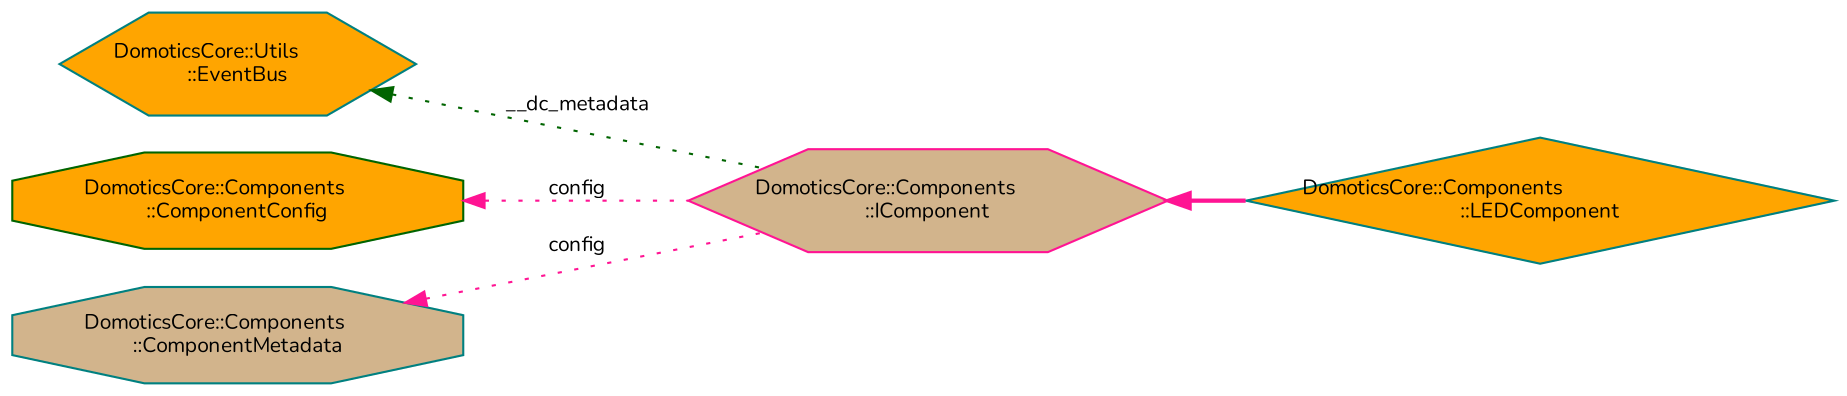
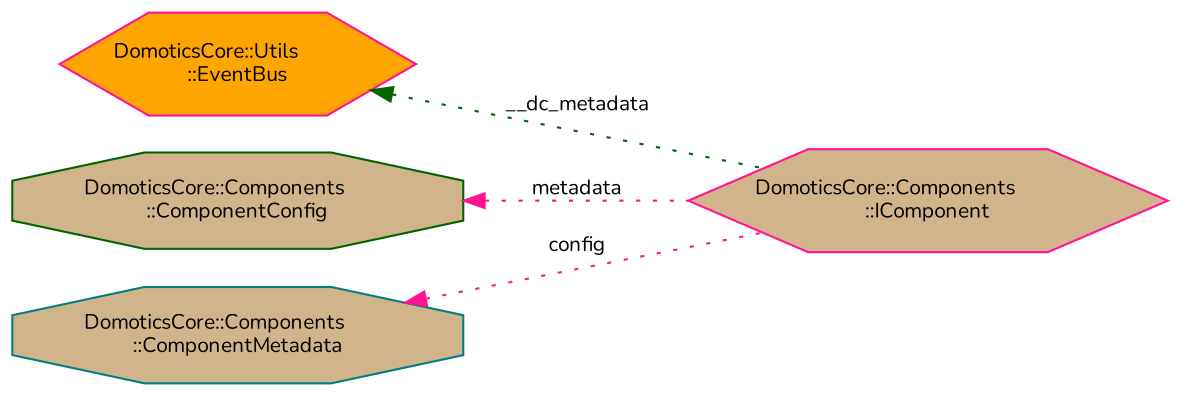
node "DomoticsCore::Utils ::EventBus": color teal -> deeppink
edge "DomoticsCore::Components ::IComponent" -> "DomoticsCore::Components ::ComponentConfig": label " config" -> " metadata"
node "DomoticsCore::Components ::ComponentConfig": fillcolor orange -> tan
node "DomoticsCore::Components ::LEDComponent": removed
